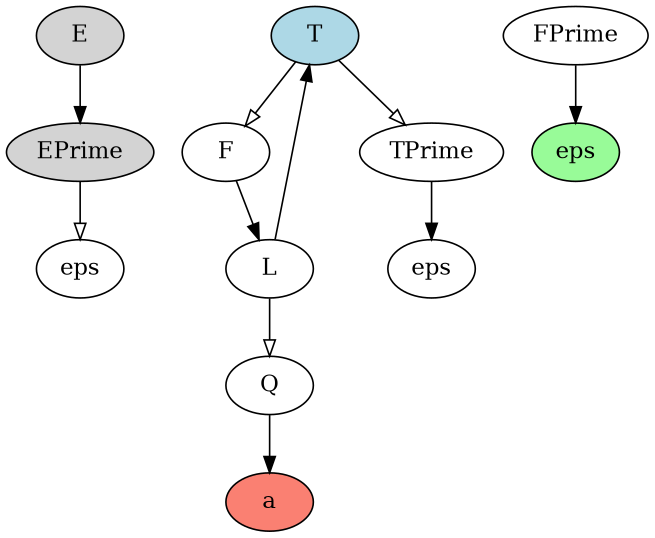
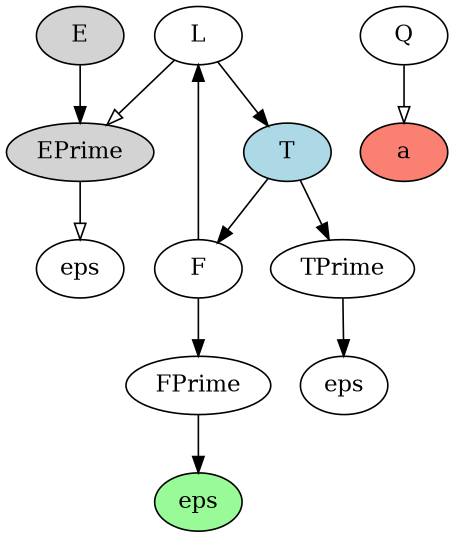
edge "T" -> "TPrime": arrowhead onormal -> normal
edge "T" -> "F": arrowhead onormal -> normal
edge "F" -> "FPrime": added
edge "L" -> "Q": now "L" -> "EPrime"
edge "Q" -> "a": arrowhead normal -> onormal
